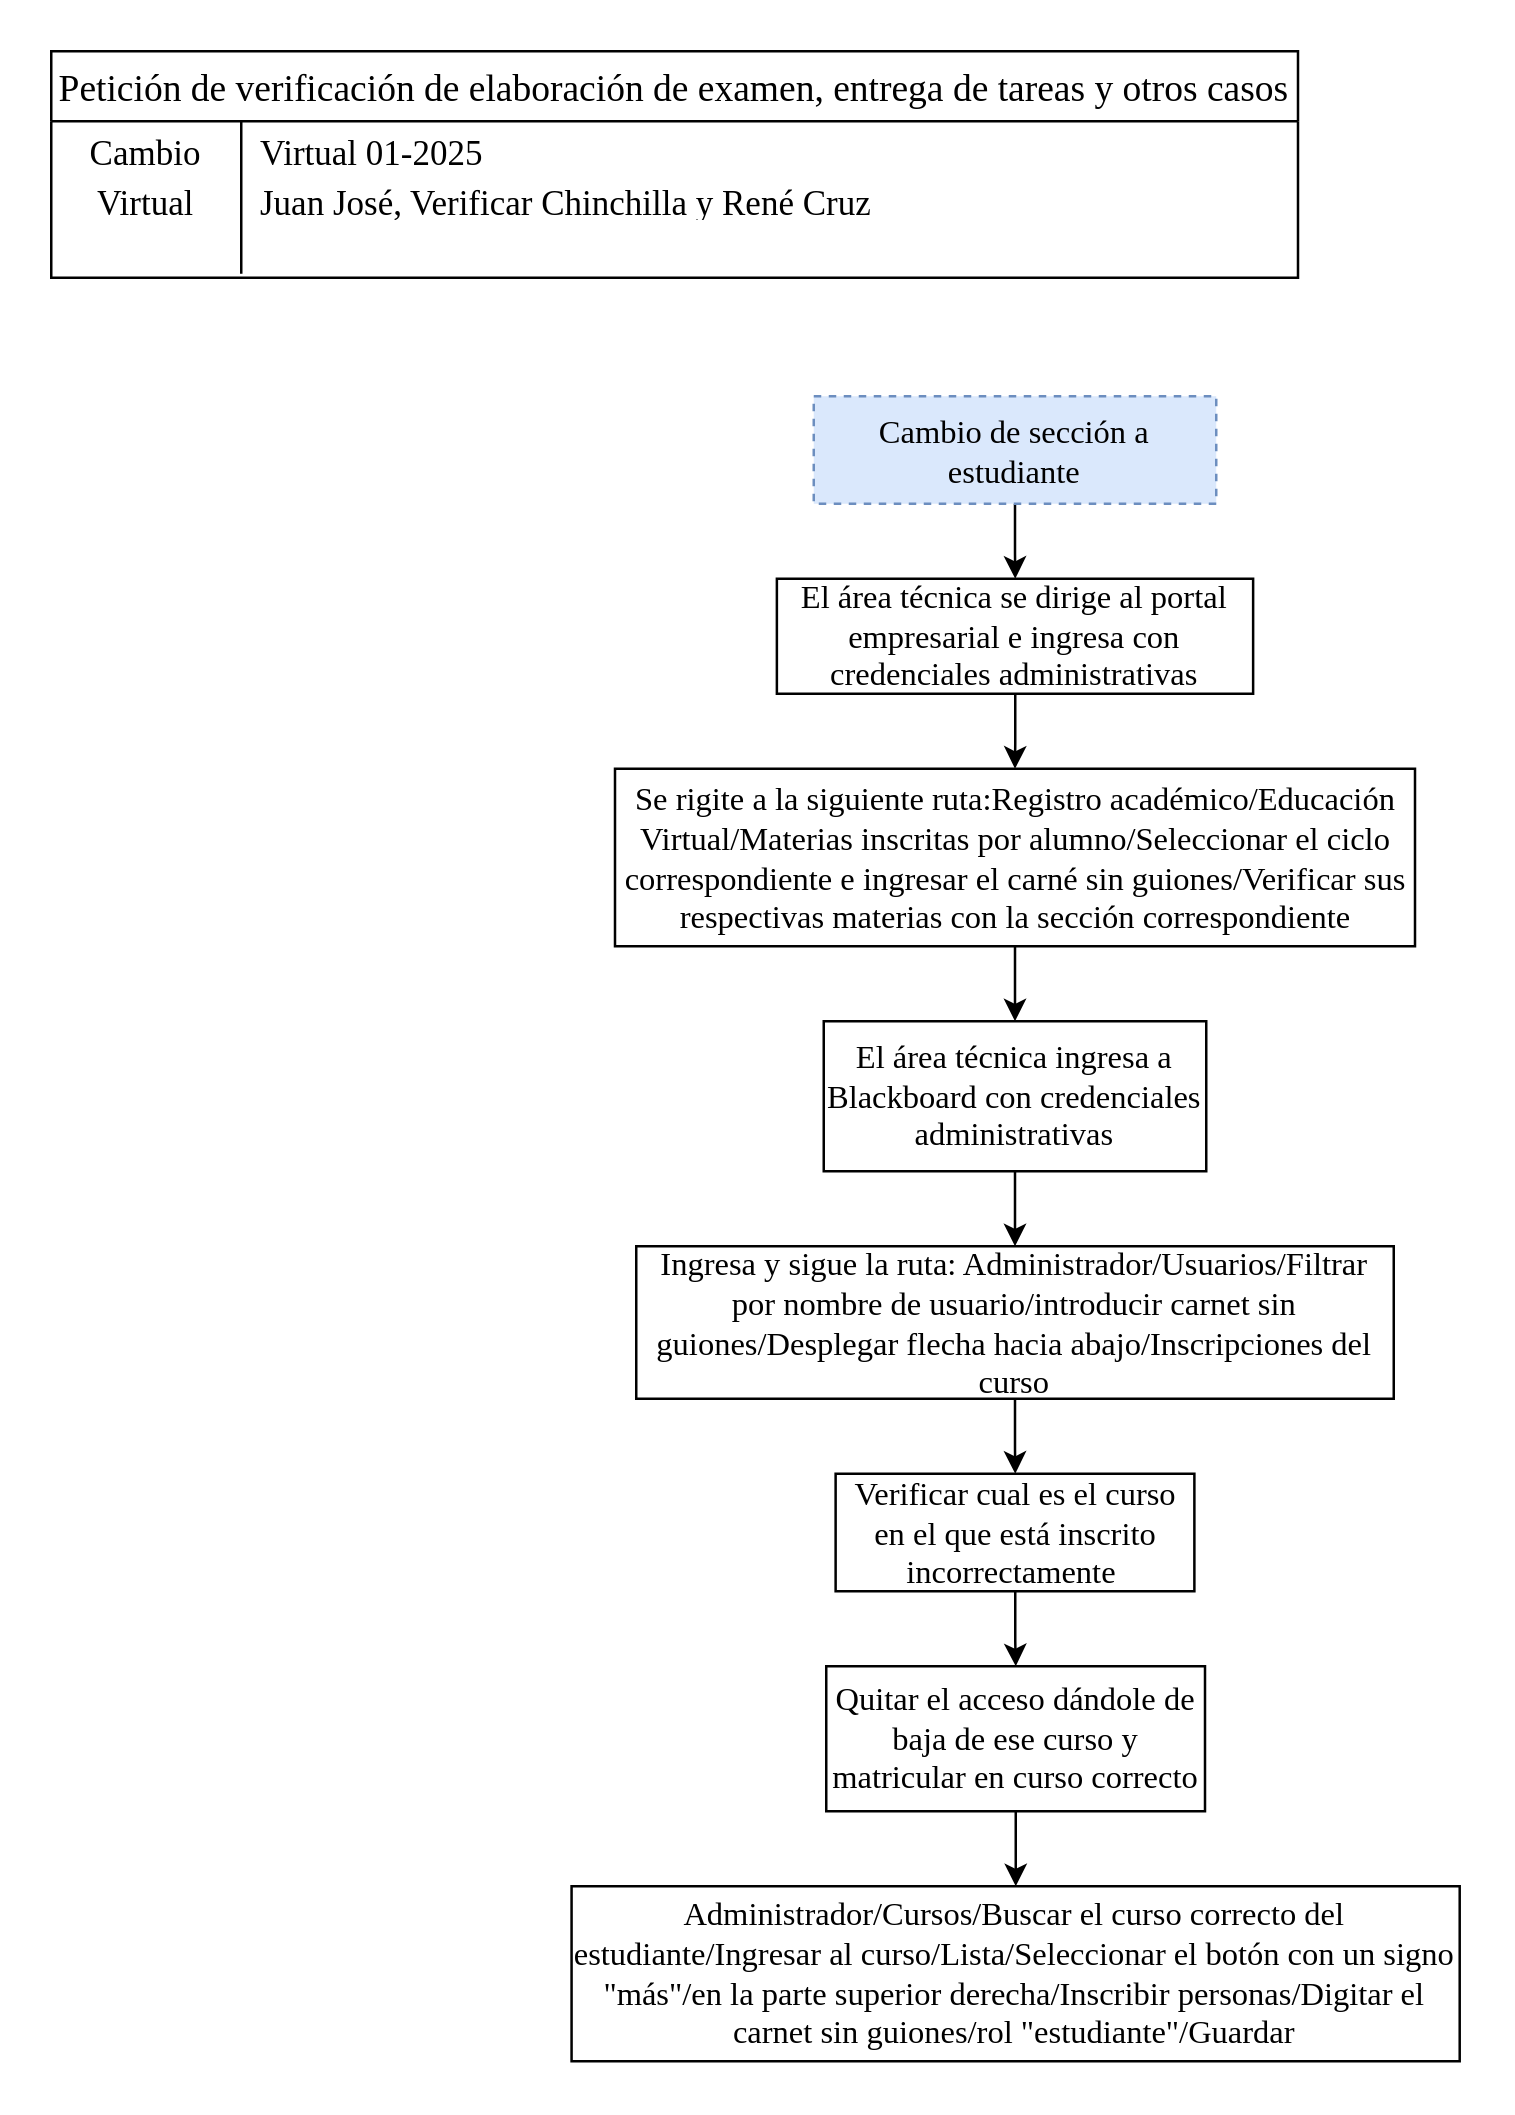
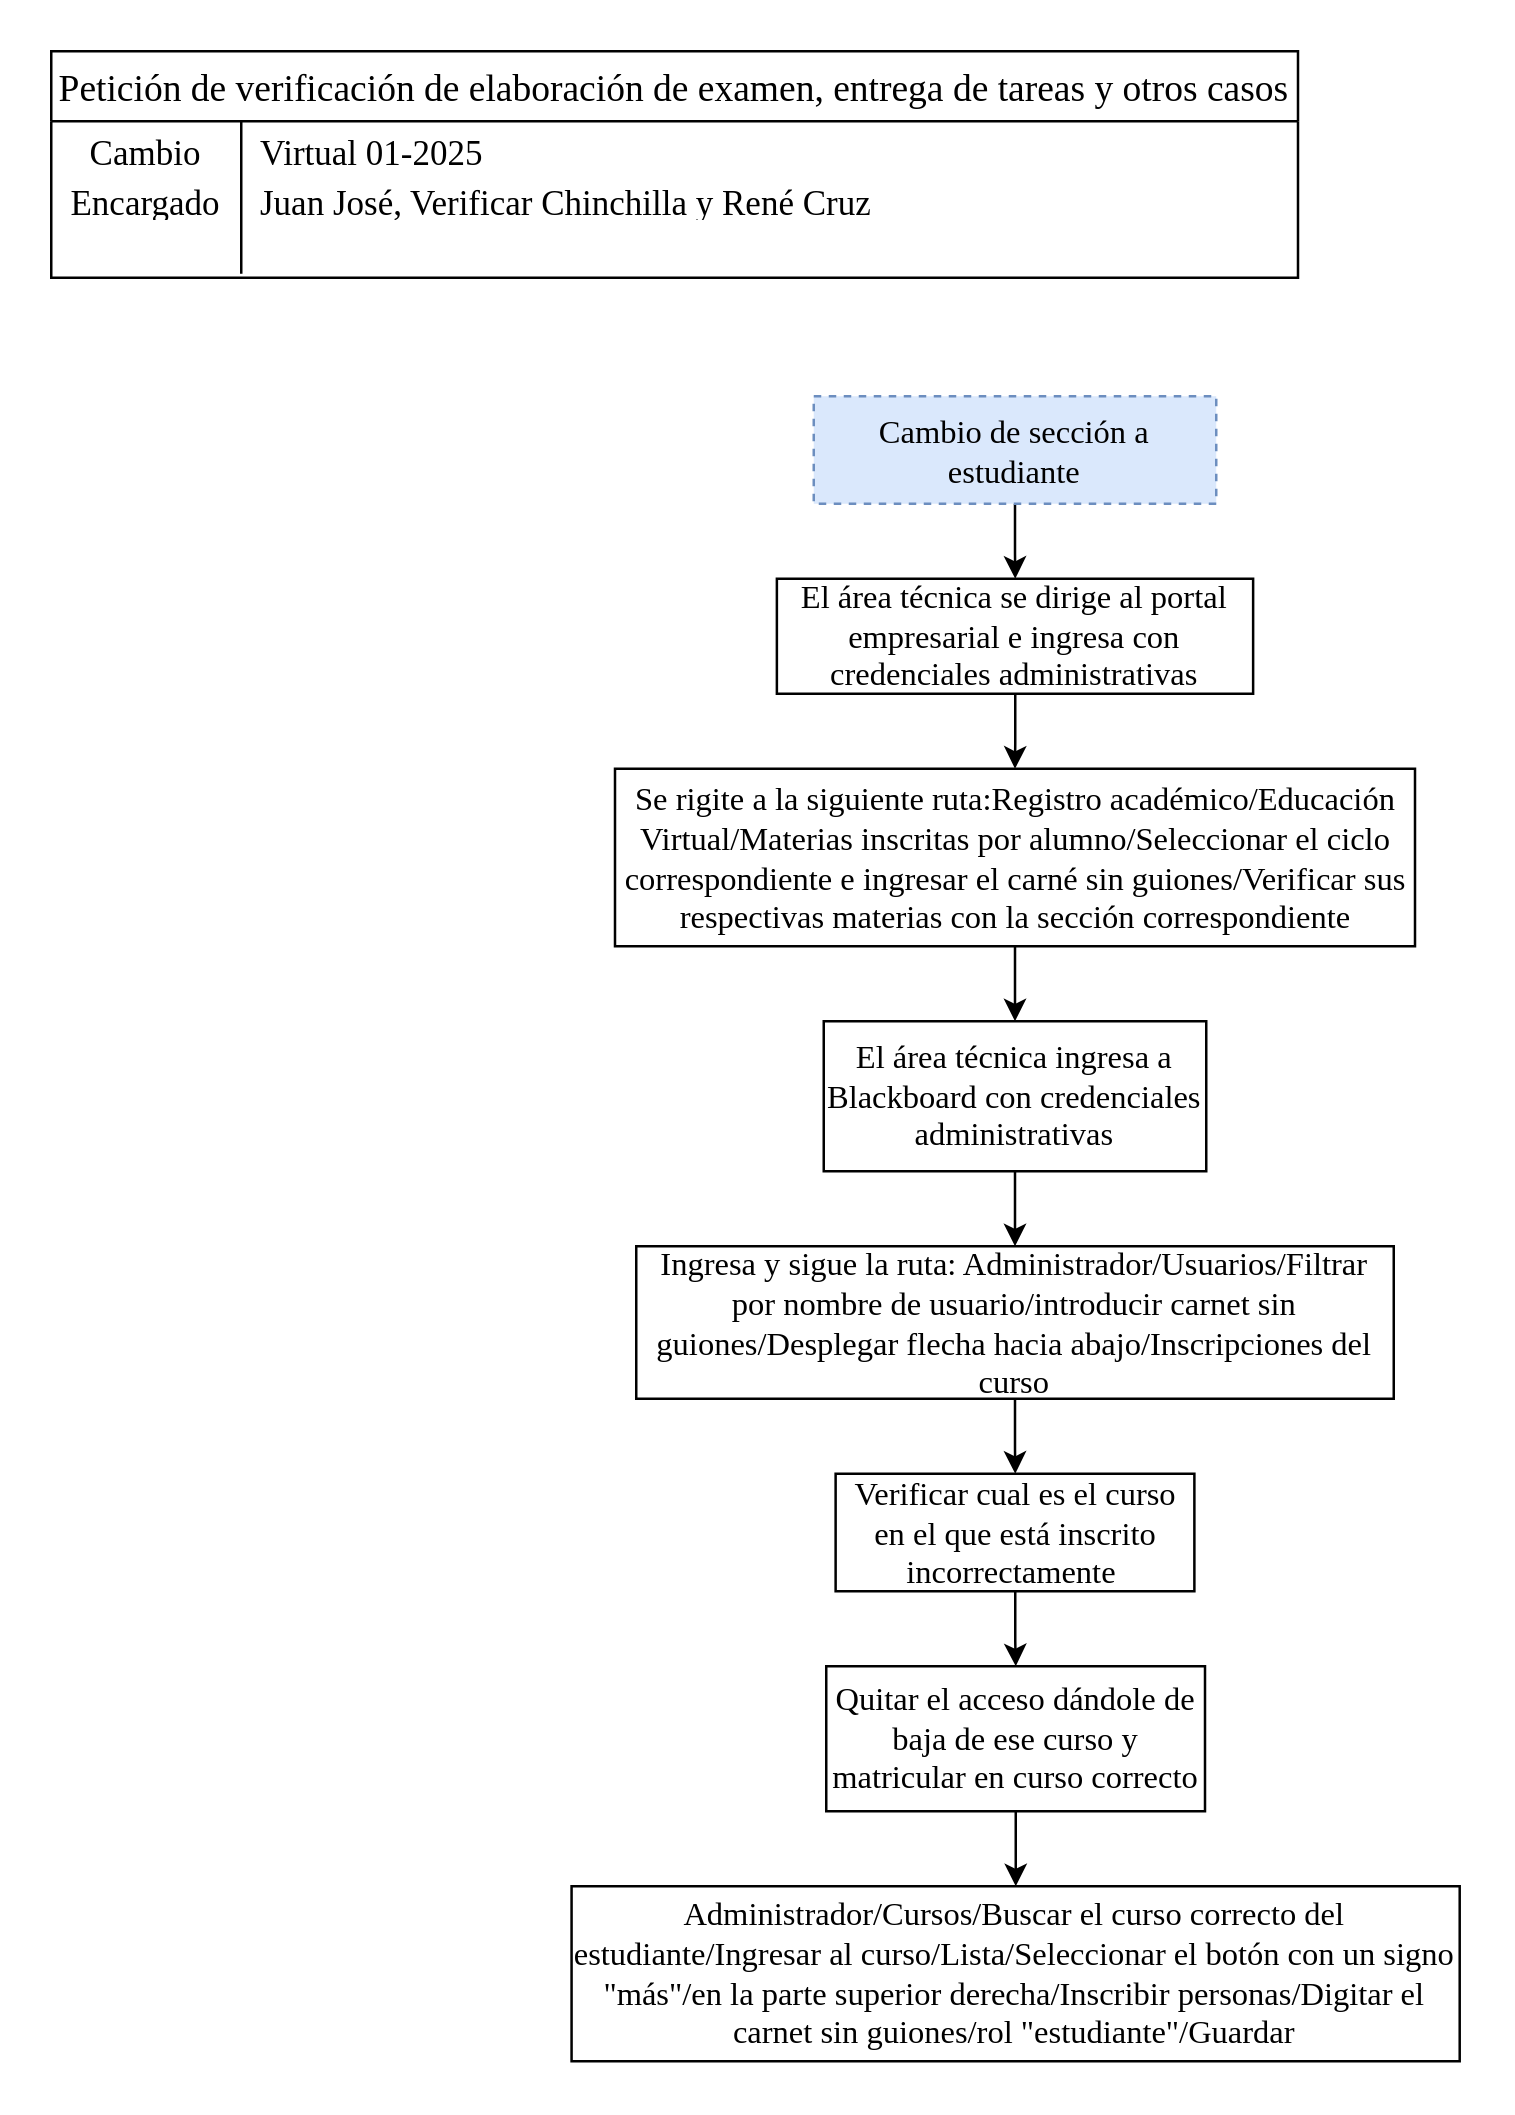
node "Virtual": label "Virtual" -> "Encargado"
